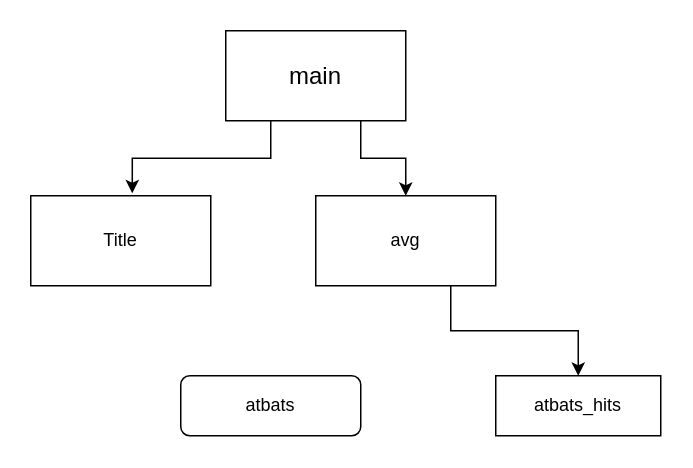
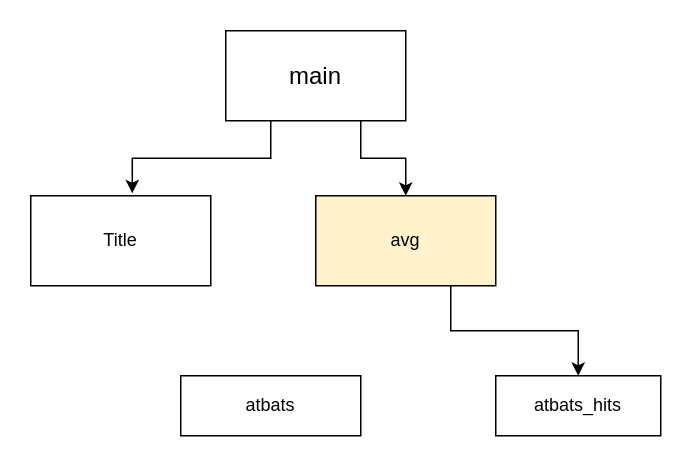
node "avg": fillcolor #ffffff -> #fff2cc
node "atbats": shape rounded rectangle -> rectangle
